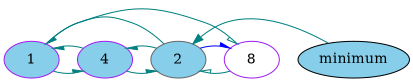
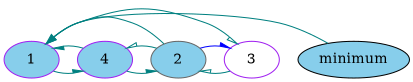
edge "minimum" -> "2": now "minimum" -> "1"
edge "2" -> "4": arrowhead lnormal -> ornormal
node "8": label "8" -> "3"
